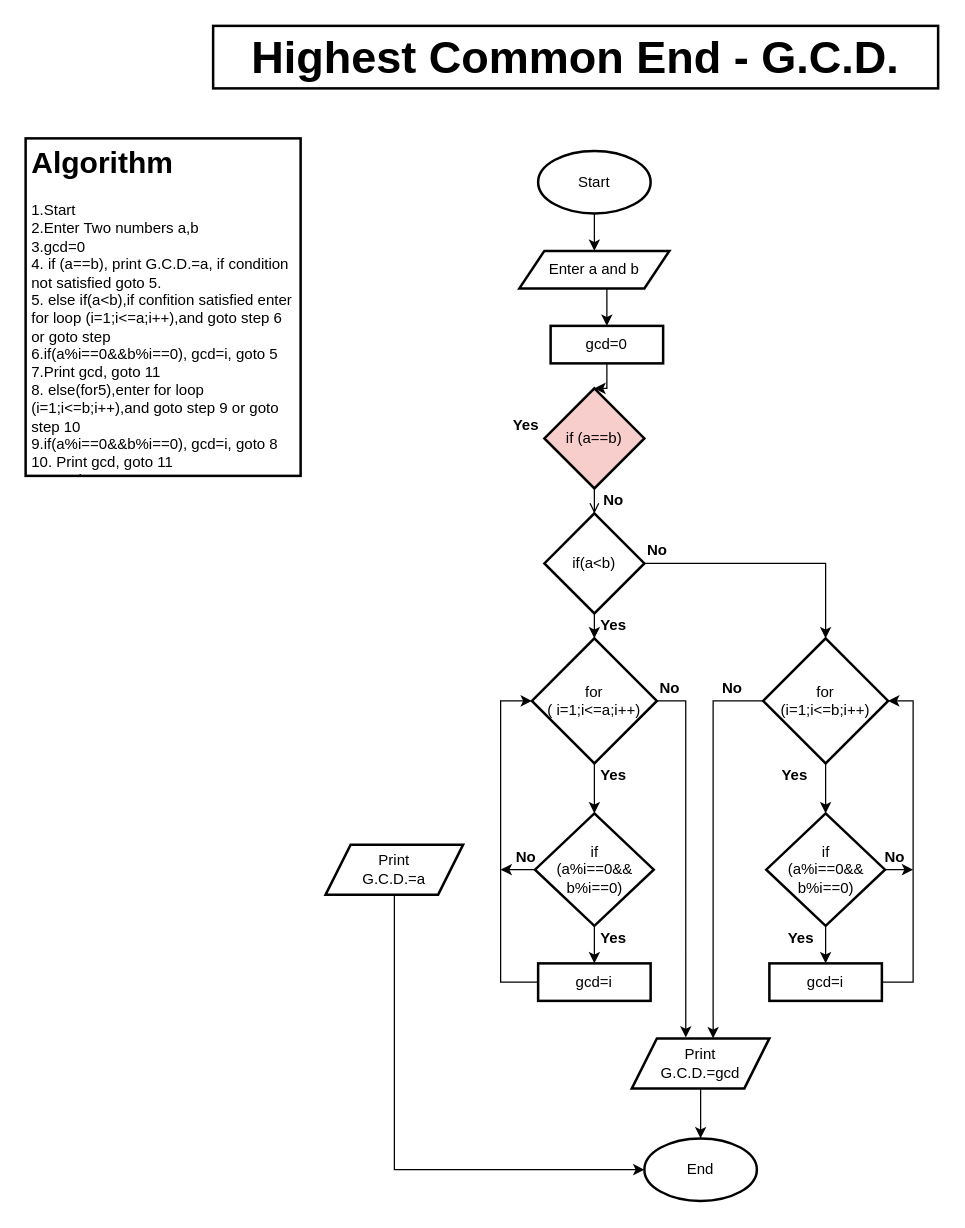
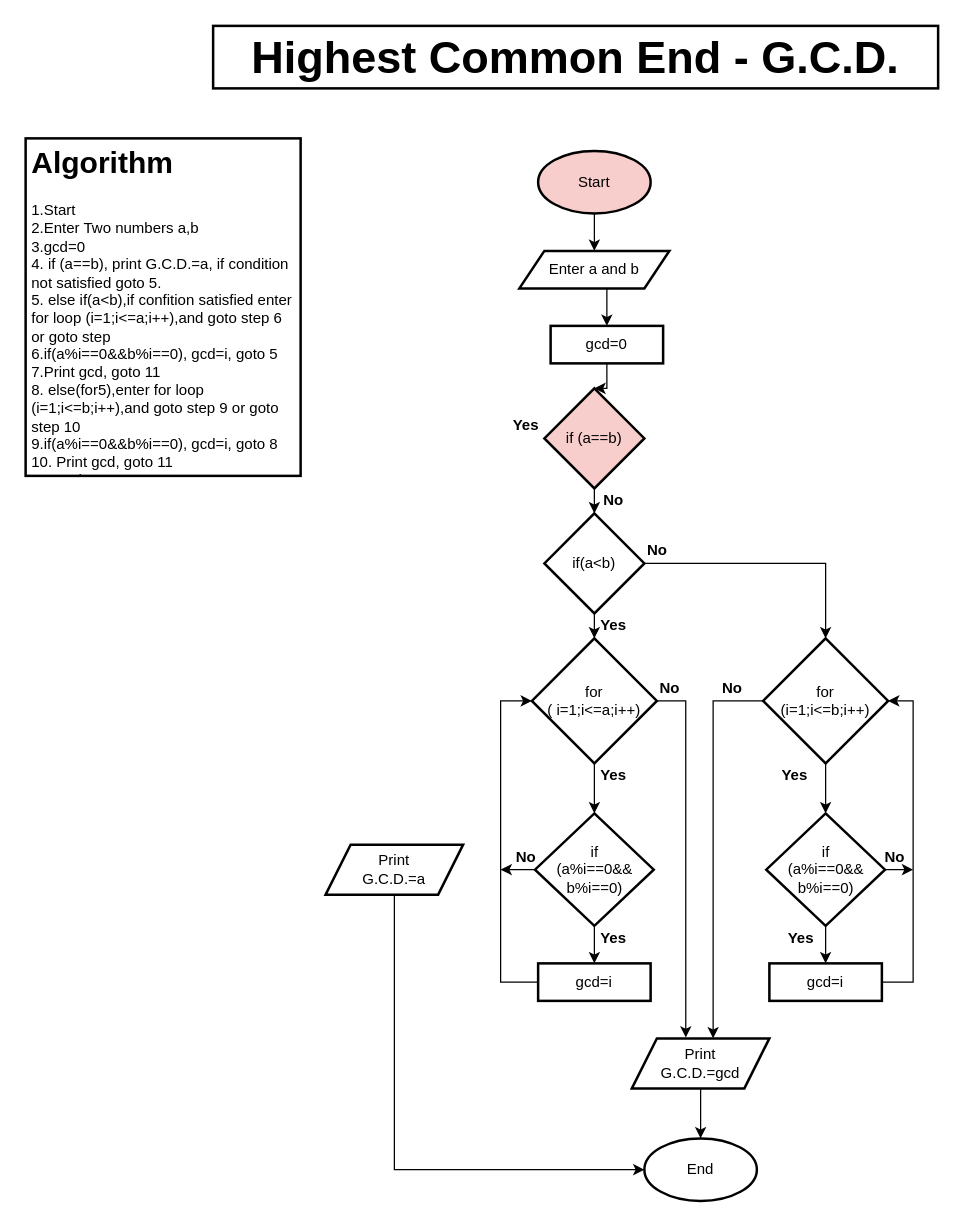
node "Start": fillcolor #ffffff -> #f8cecc
edge "if (a==b)" -> "if(a<b)": arrowhead open -> classic
